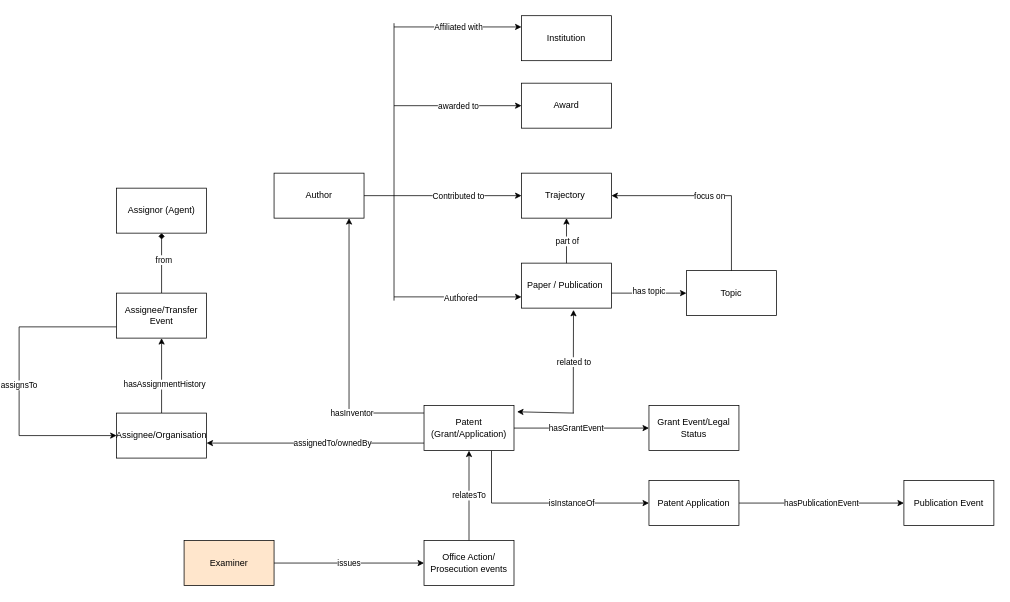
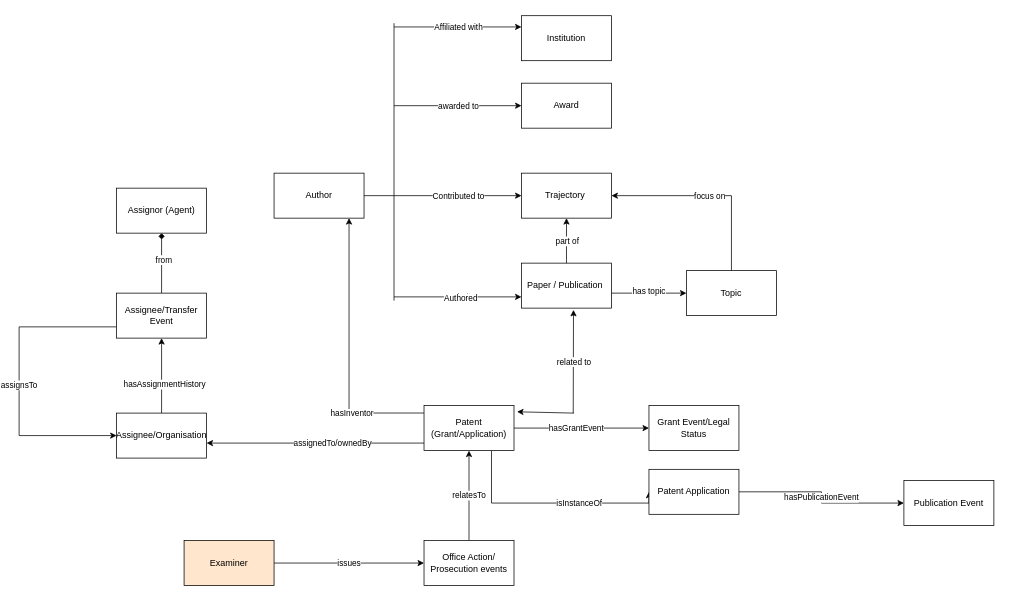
node "Patent Application": moved (694, 503) -> (694, 492)
